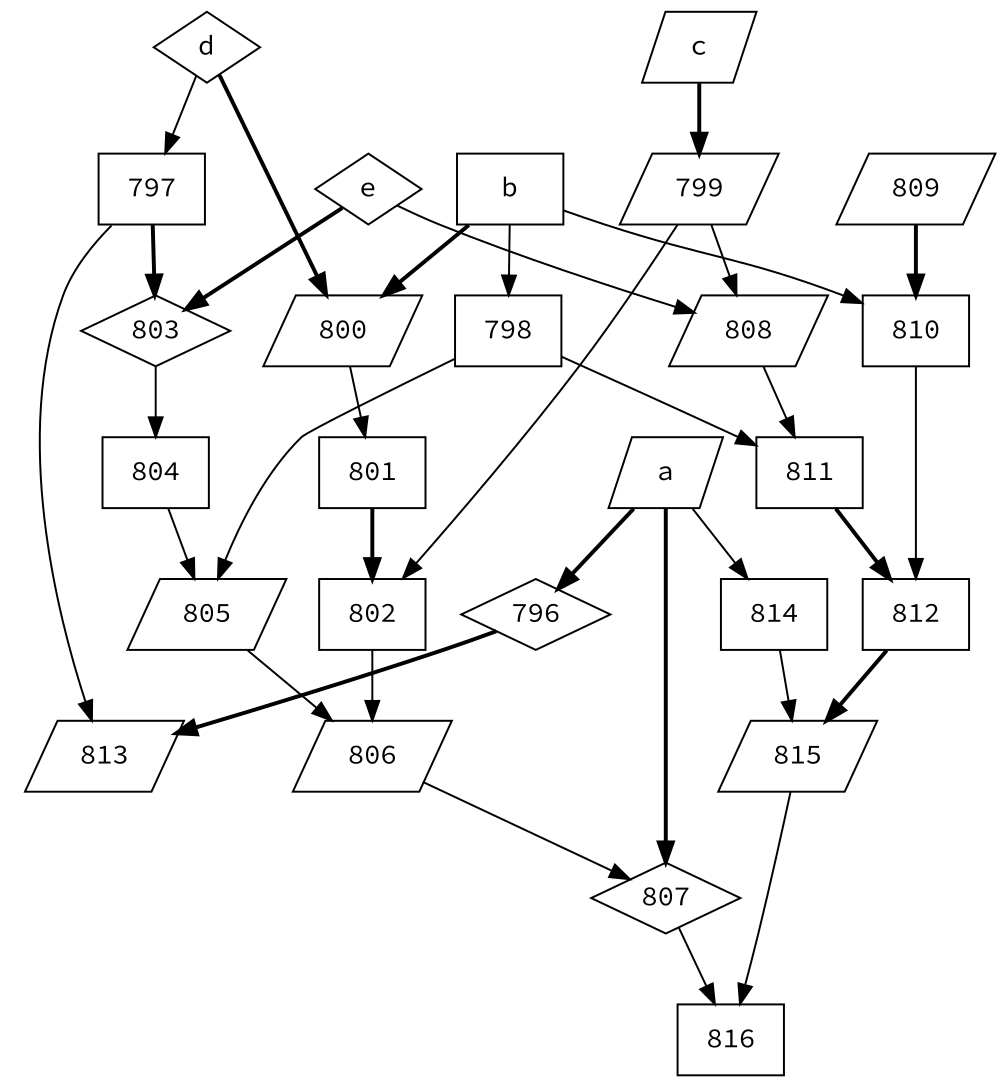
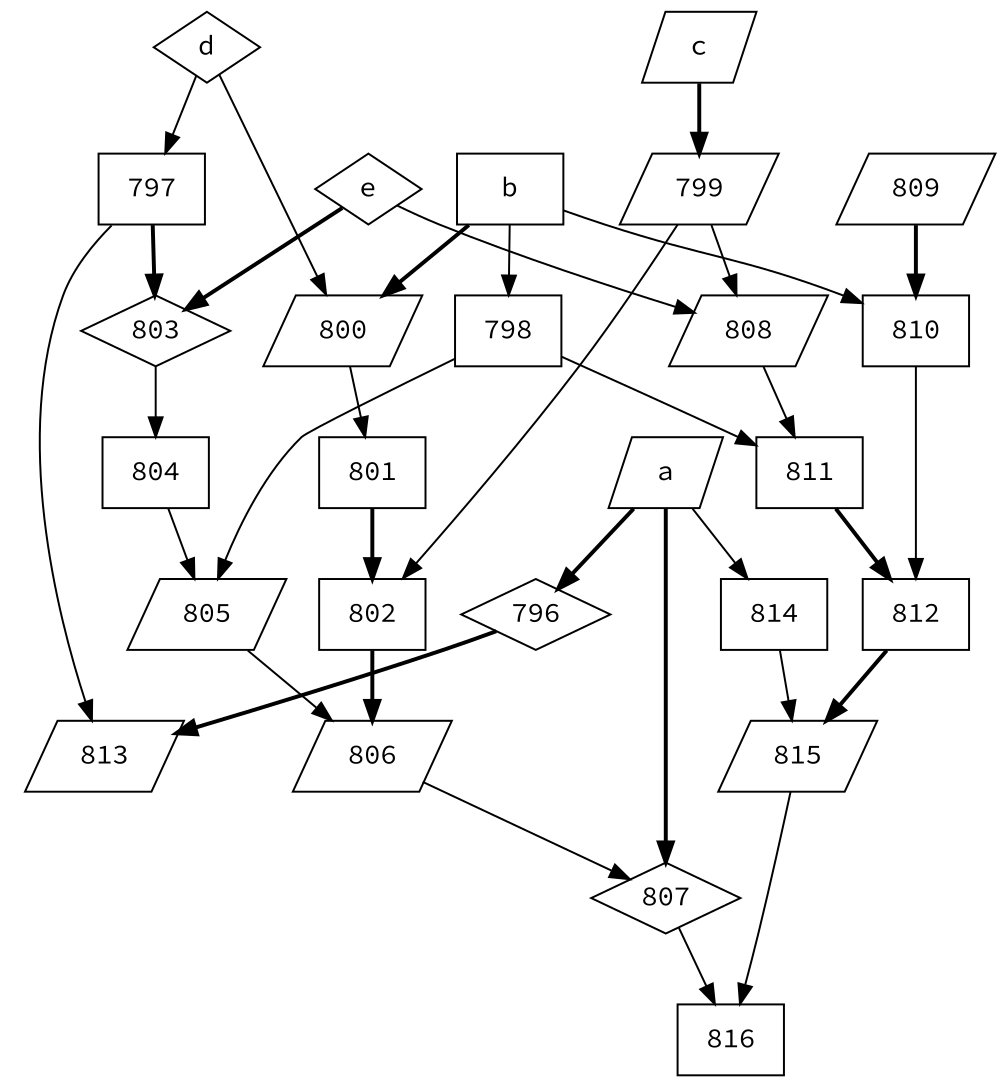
edge "d" -> "800": style bold -> solid
edge "802" -> "806": style solid -> bold
